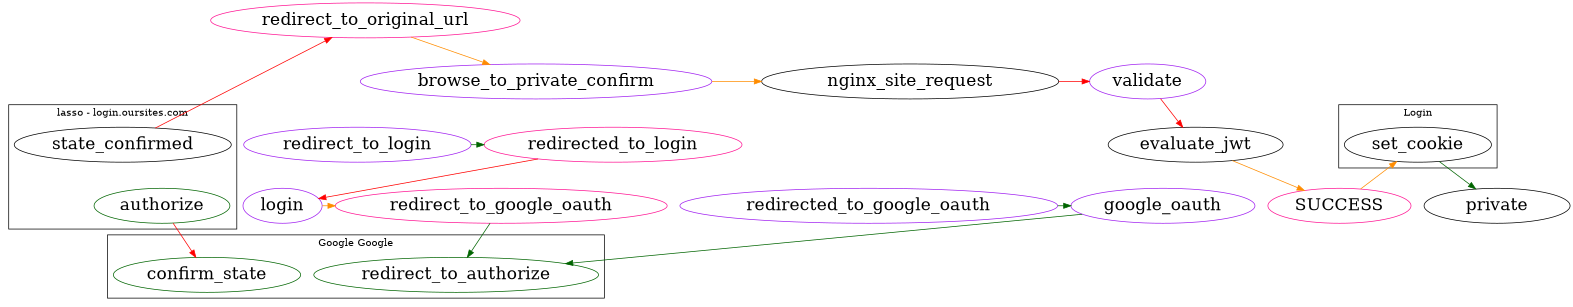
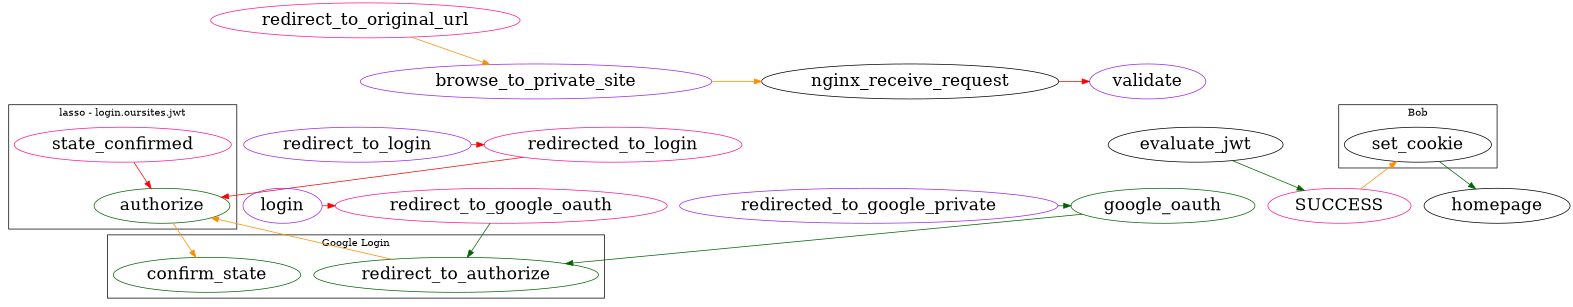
node "browse_to_private_confirm": label "browse_to_private_confirm" -> "browse_to_private_site"
node "nginx_site_request": label "nginx_site_request" -> "nginx_receive_request"
edge "state_confirmed" -> "redirect_to_original_url": now "state_confirmed" -> "authorize"
edge "validate" -> "evaluate_jwt": removed
cluster "lasso - login.oursites.com": label "lasso - login.oursites.com" -> "lasso - login.oursites.jwt"
cluster "Login": label "Login" -> "Bob"
node "state_confirmed": color black -> deeppink
edge "redirect_to_login" -> "redirected_to_login": color darkgreen -> red
edge "evaluate_jwt" -> "SUCCESS": color darkorange -> darkgreen
edge "redirected_to_login" -> "login": now "redirected_to_login" -> "authorize"
edge "login" -> "redirect_to_google_oauth": color darkorange -> red
node "redirected_to_google_oauth": label "redirected_to_google_oauth" -> "redirected_to_google_private"
node "google_oauth": color purple -> darkgreen
node "private": label "private" -> "homepage"
edge "authorize" -> "confirm_state": color red -> darkorange
edge "redirect_to_authorize" -> "authorize": added
cluster "Google Google": label "Google Google" -> "Google Login"
